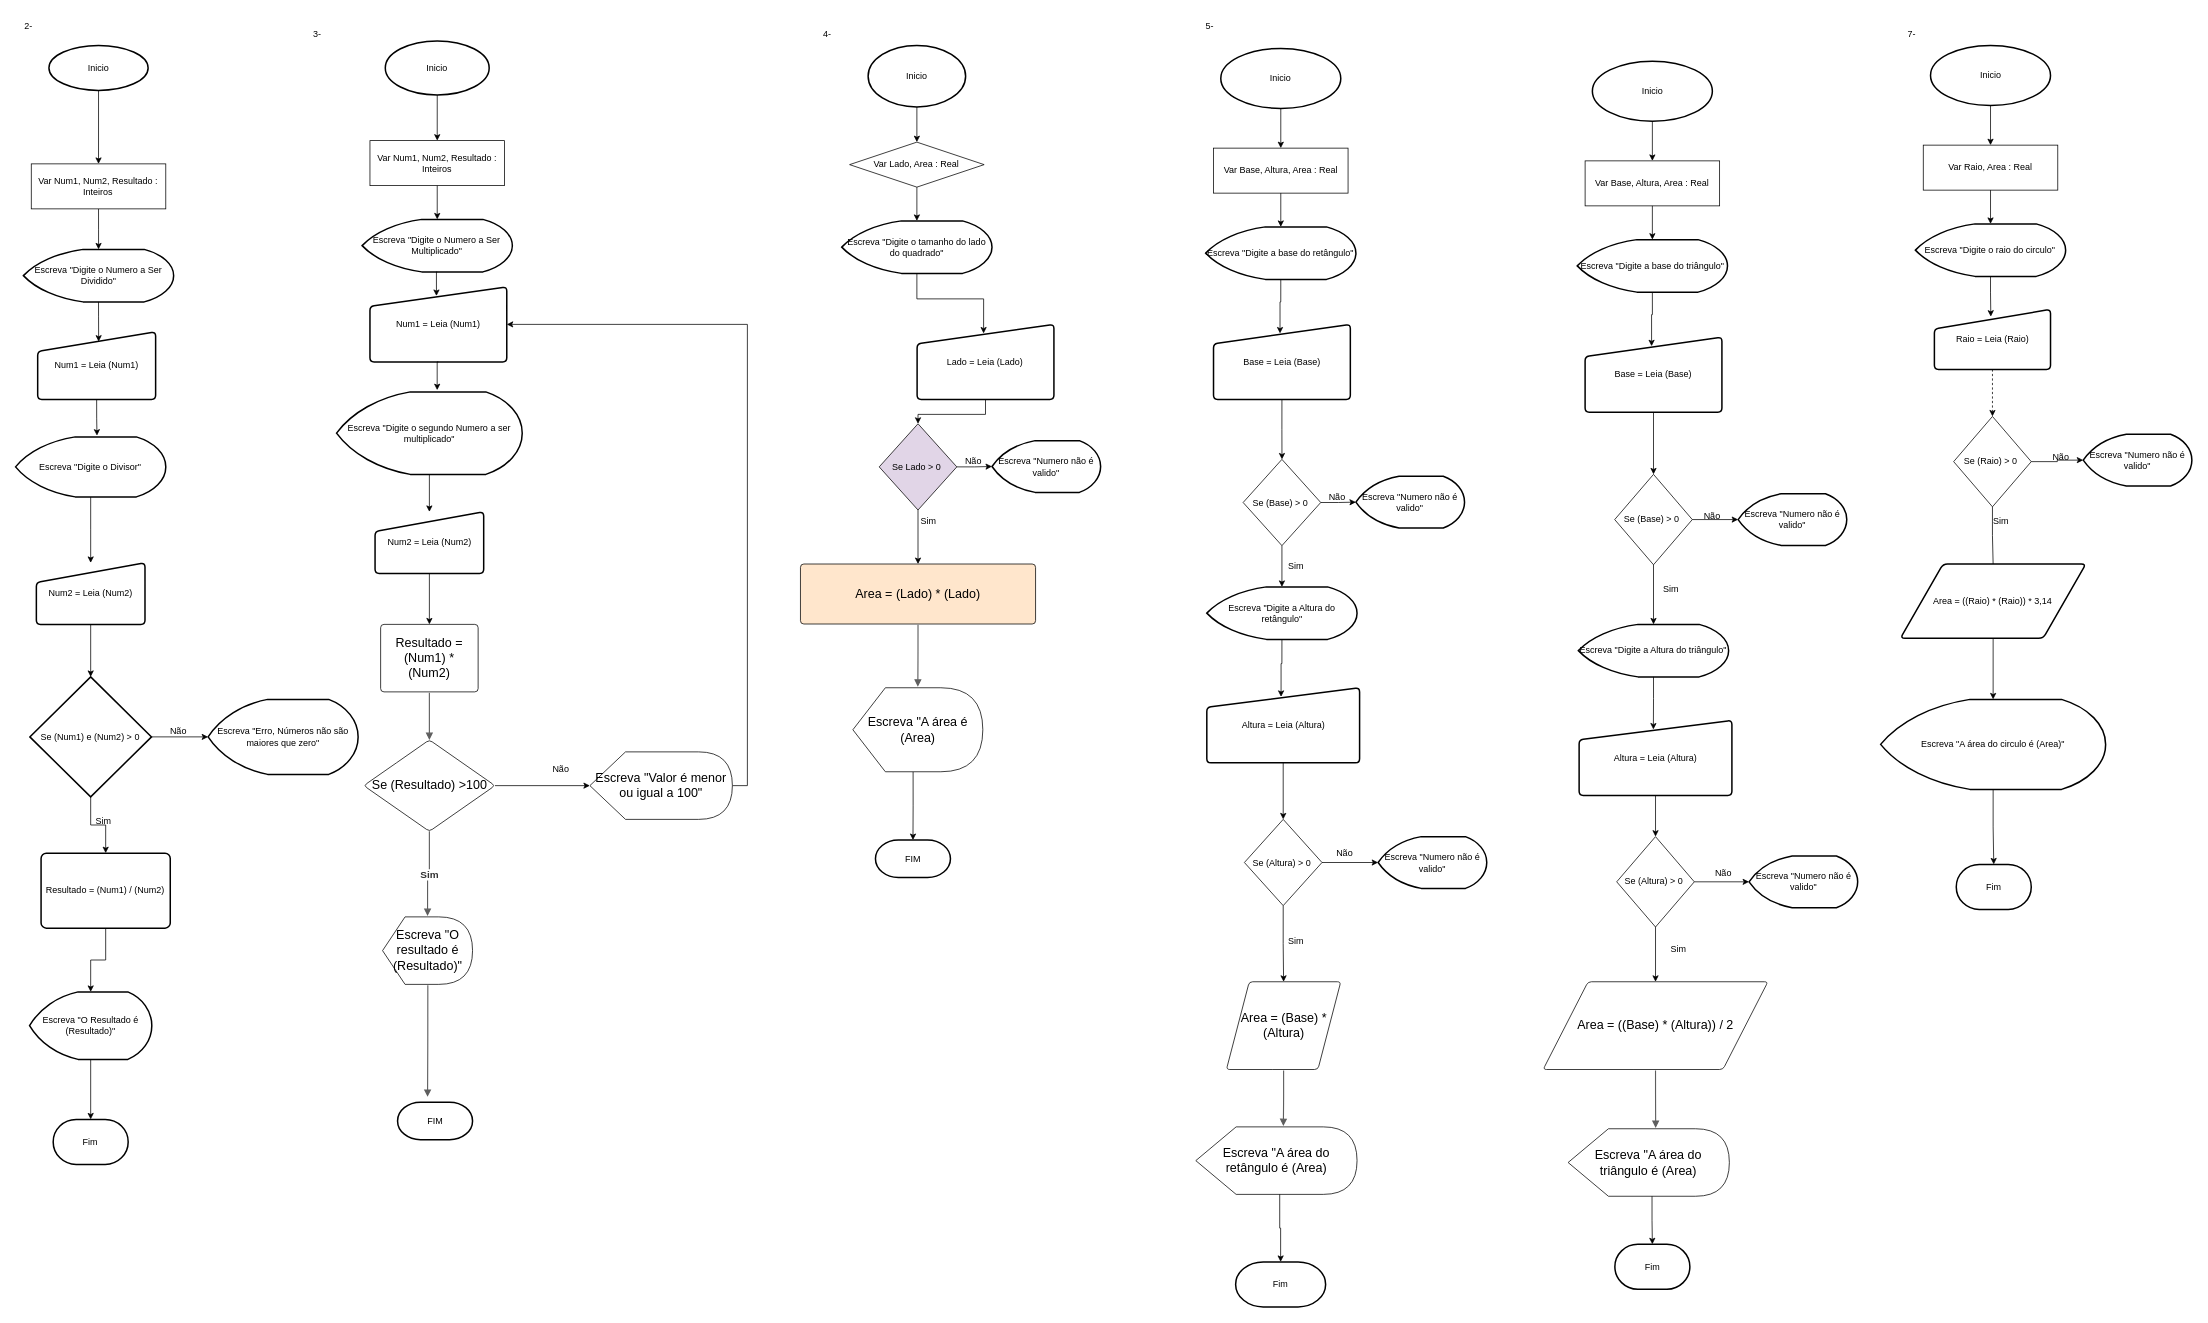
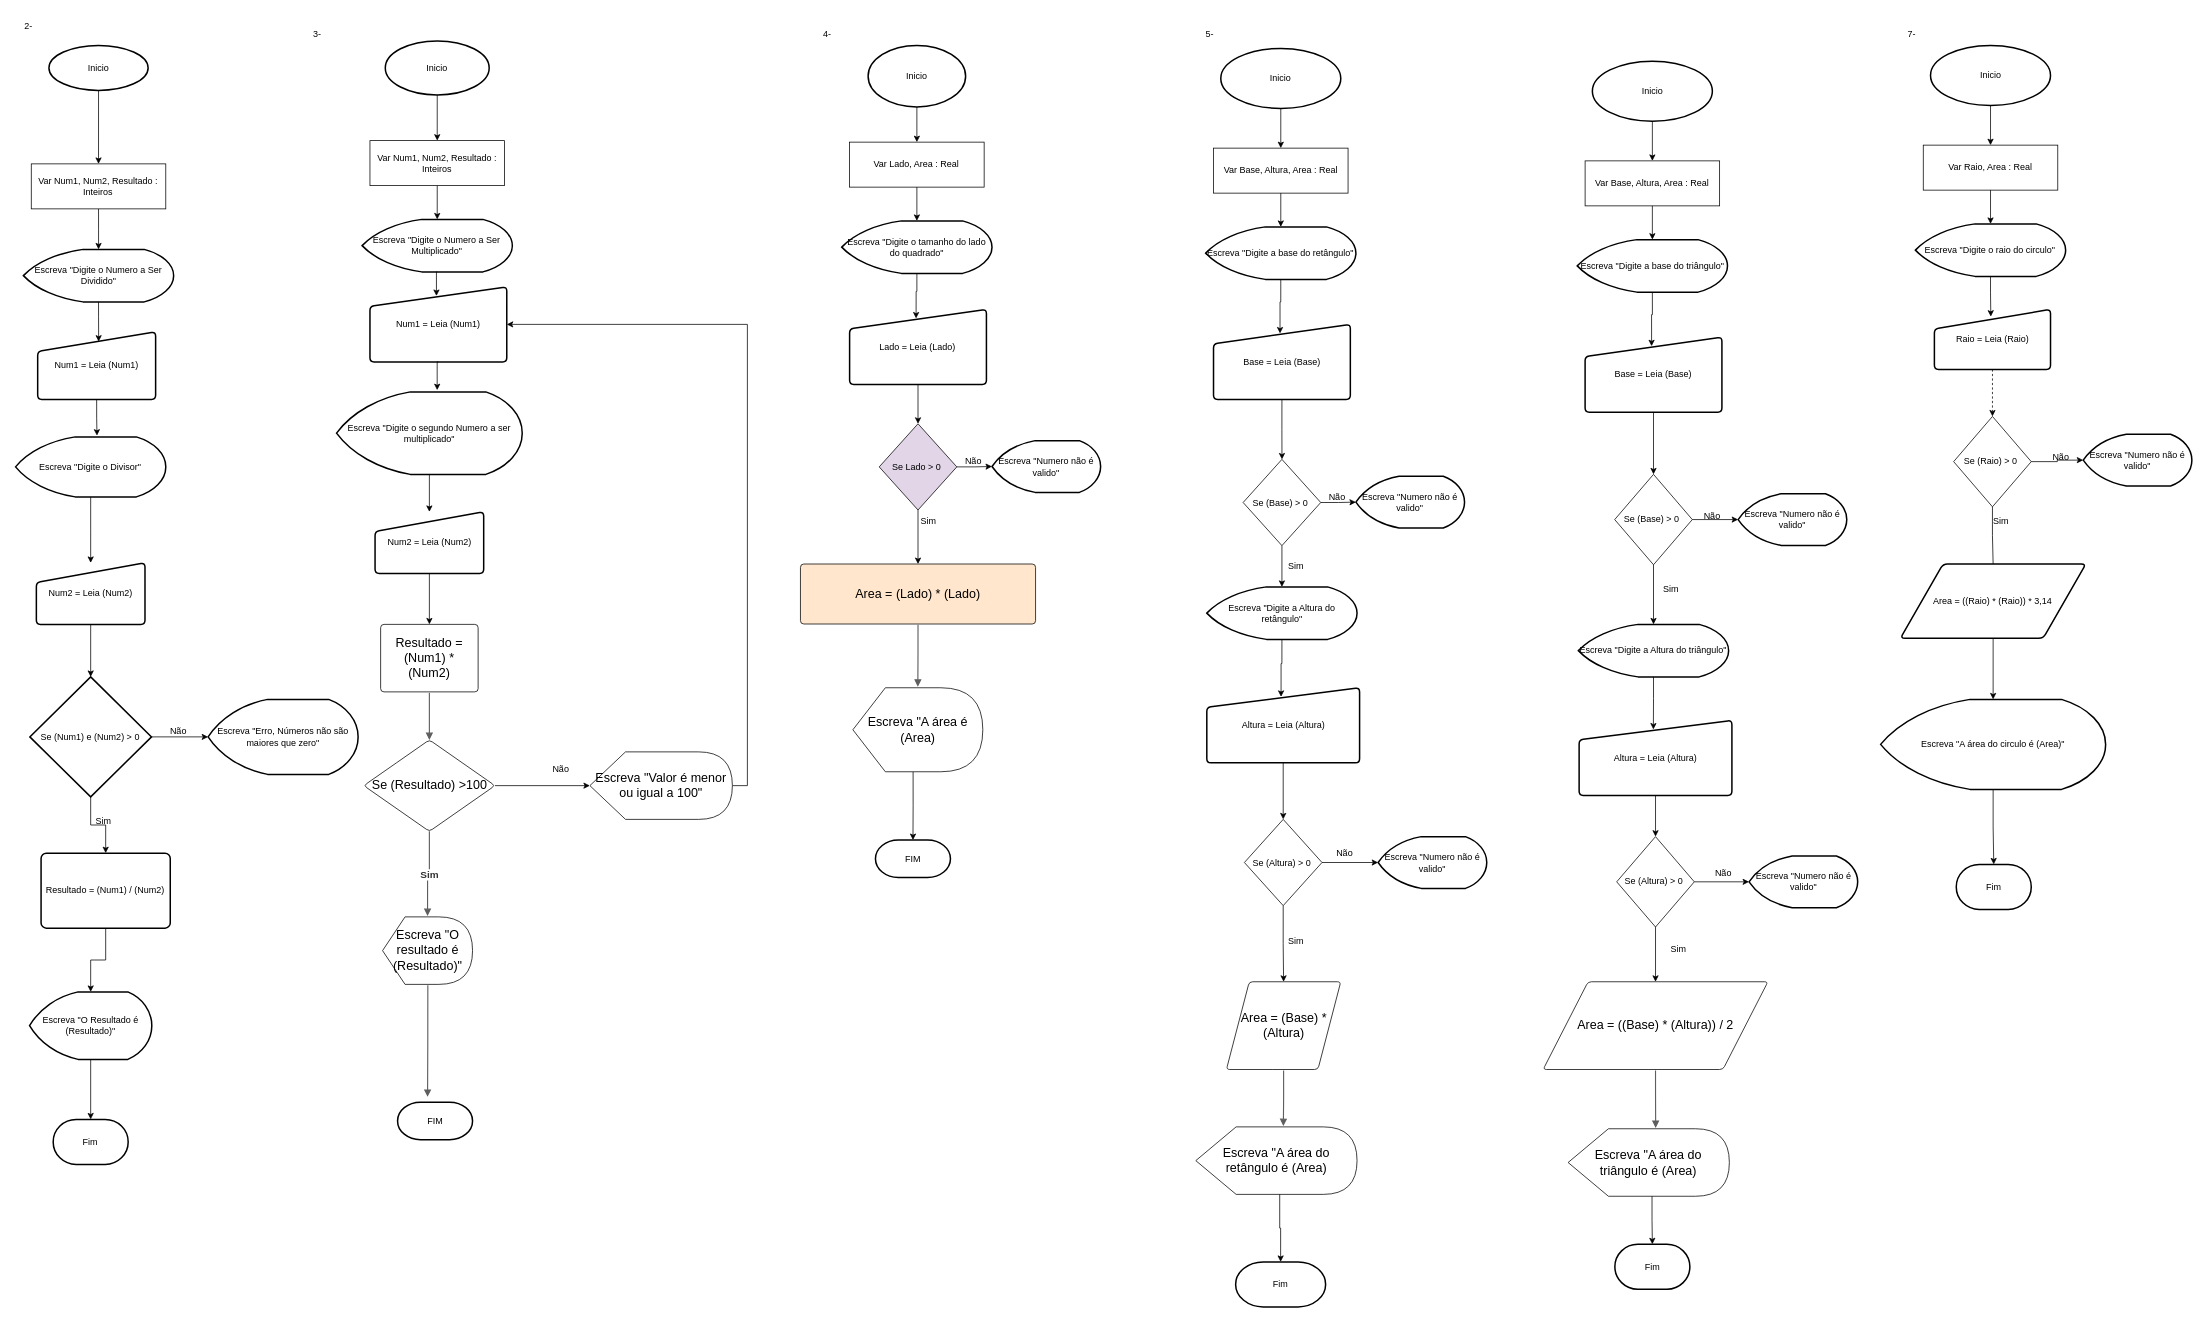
node "5-": moved (1210, 27) -> (1210, 34)
node "Var Lado, Area : Real": shape diamond -> rectangle
node "Lado = Leia (Lado)": moved (986, 362) -> (918, 347)
